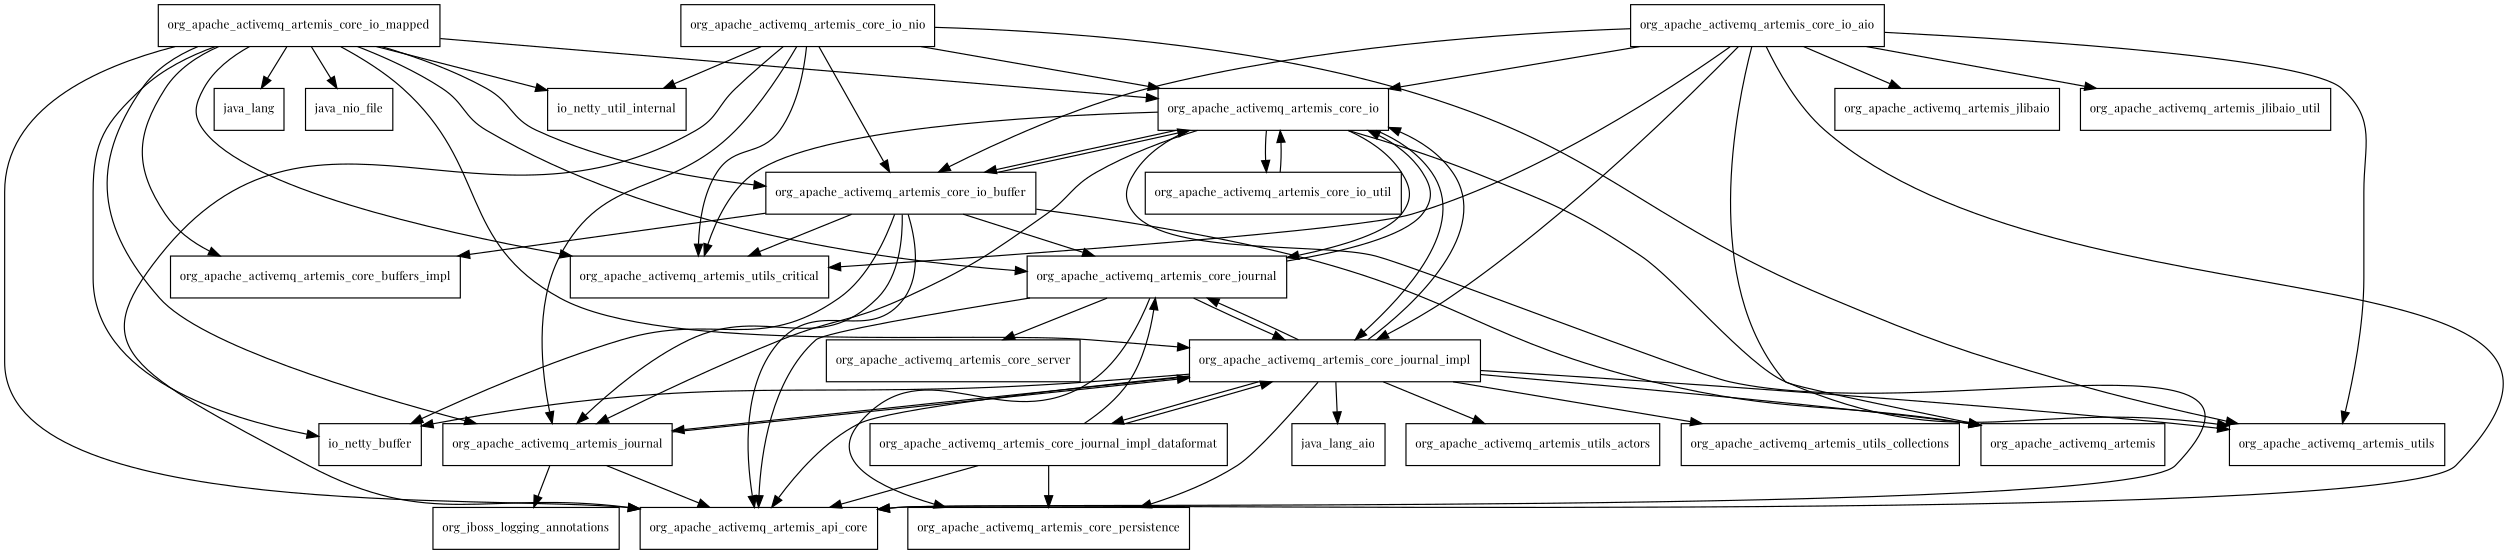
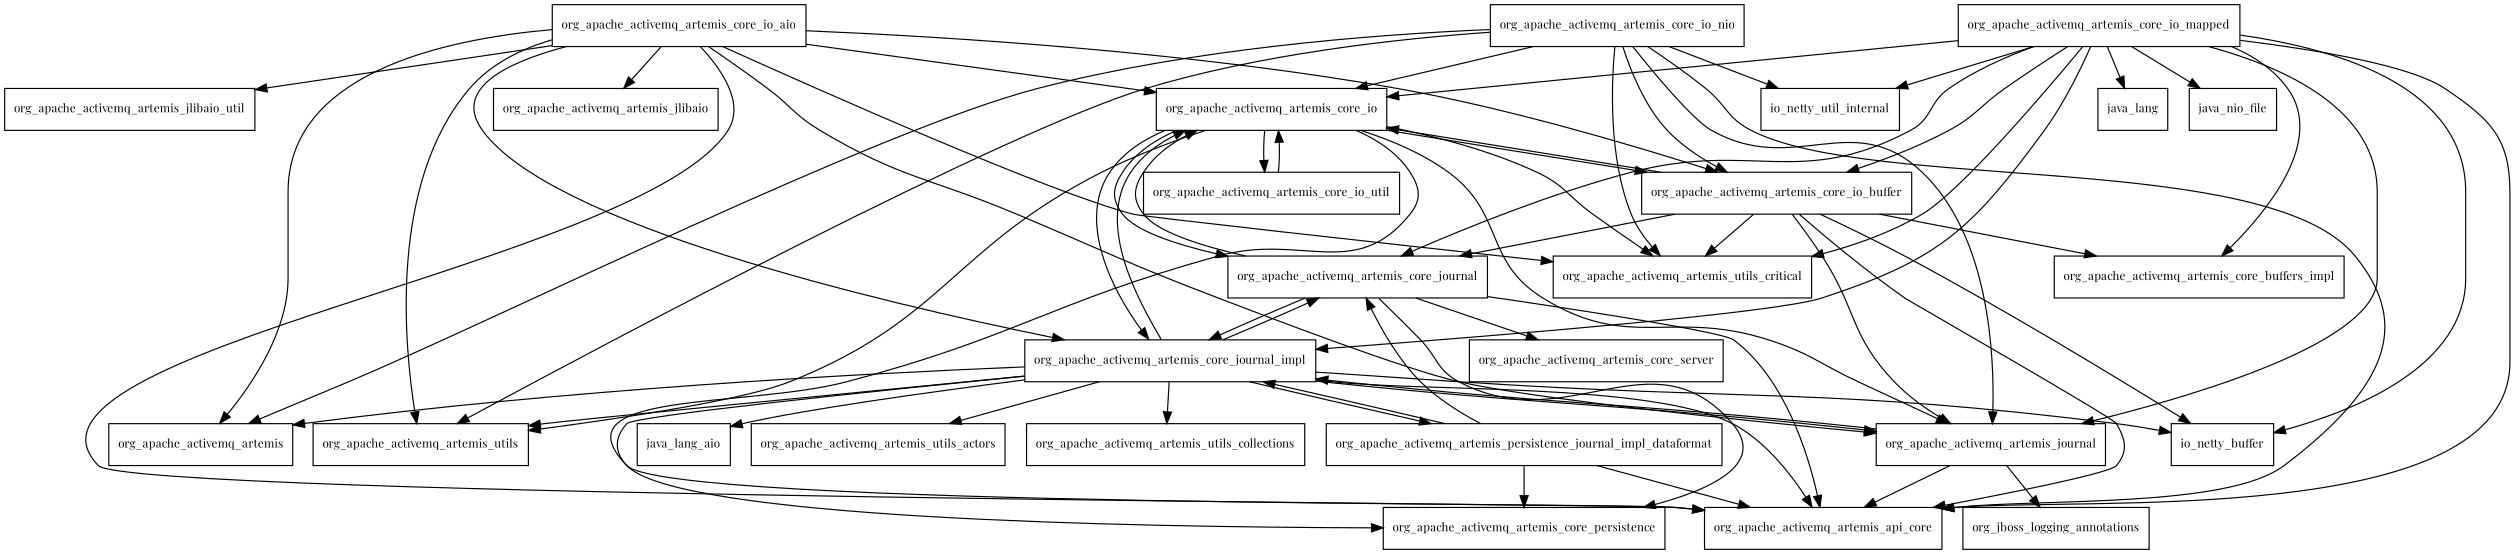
edge "org_apache_activemq_artemis_core_io_aio" -> "org_apache_activemq_artemis_journal": added
edge "org_apache_activemq_artemis_core_io_buffer" -> "org_apache_activemq_artemis": now "org_apache_activemq_artemis_core_io_nio" -> "org_apache_activemq_artemis"
node "org_apache_activemq_artemis_core_journal_impl_dataformat": label "org_apache_activemq_artemis_core_journal_impl_dataformat" -> "org_apache_activemq_artemis_persistence_journal_impl_dataformat"
